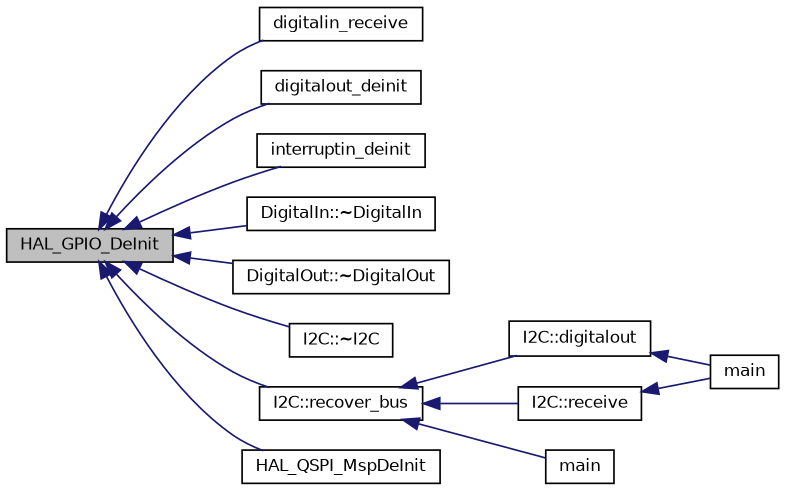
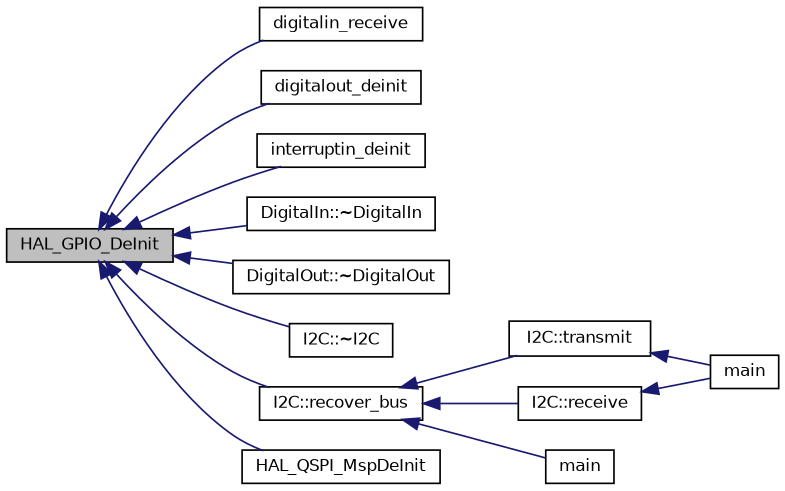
node "I2C::digitalout": label "I2C::digitalout" -> "I2C::transmit"
